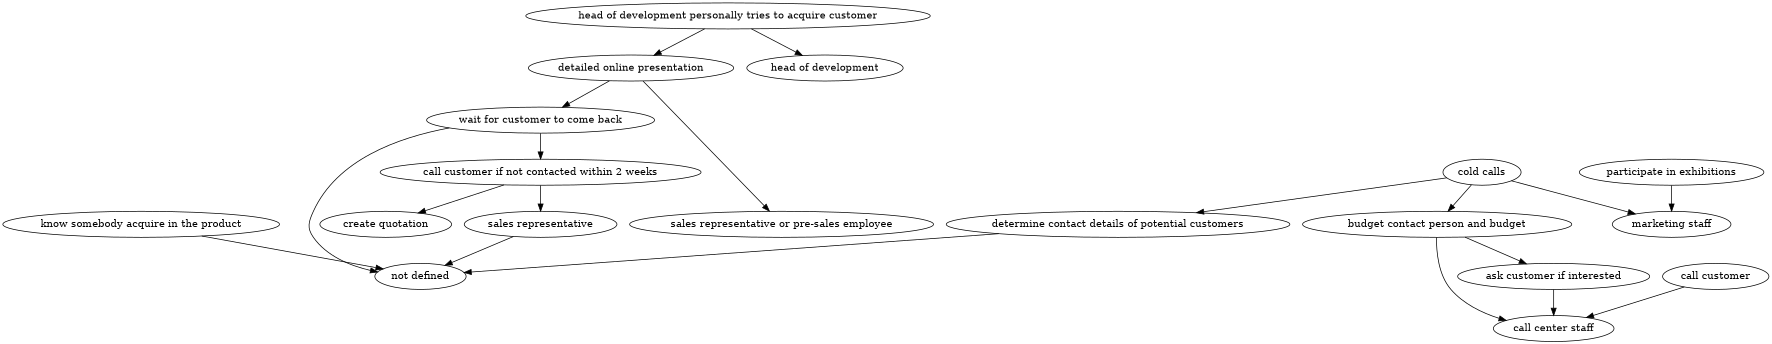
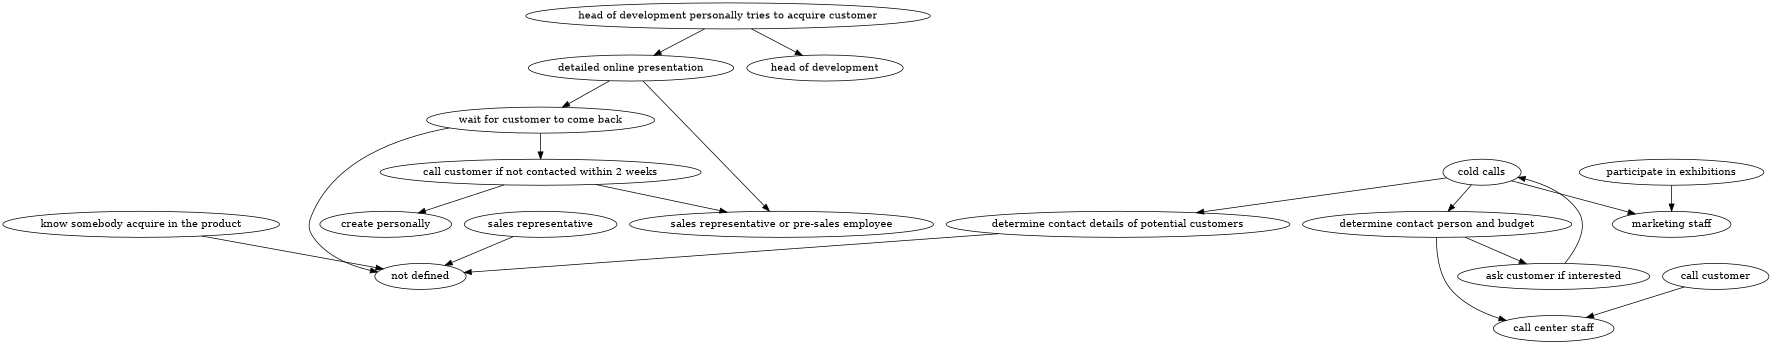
edge "call customer if not contacted within 2 weeks" -> "sales representative": now "call customer if not contacted within 2 weeks" -> "sales representative or pre-sales employee"
node "create quotation": label "create quotation" -> "create personally"
node "budget contact person and budget": label "budget contact person and budget" -> "determine contact person and budget"
edge "ask customer if interested" -> "call center staff": now "ask customer if interested" -> "cold calls"
